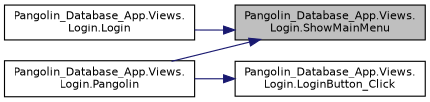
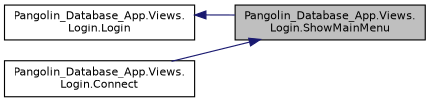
edge "Pangolin_Database_App.Views. Login.Login" -> "Pangolin_Database_App.Views. Login.ShowMainMenu": reversed
node "Pangolin_Database_App.Views. Login.Pangolin": label "Pangolin_Database_App.Views. Login.Pangolin" -> "Pangolin_Database_App.Views. Login.Connect"
node "Pangolin_Database_App.Views. Login.LoginButton_Click": removed
